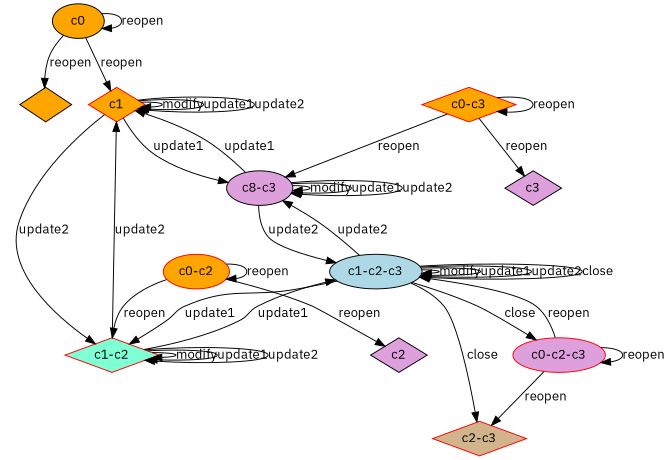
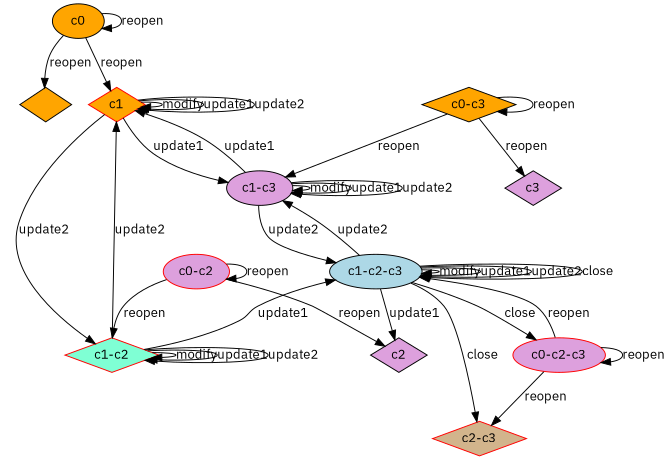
node "c0-c3": color red -> black
node "c8-c3": label "c8-c3" -> "c1-c3"
node "c0-c2": fillcolor orange -> plum
edge "c1-c2-c3" -> "c1-c2": now "c1-c2-c3" -> "c2"
